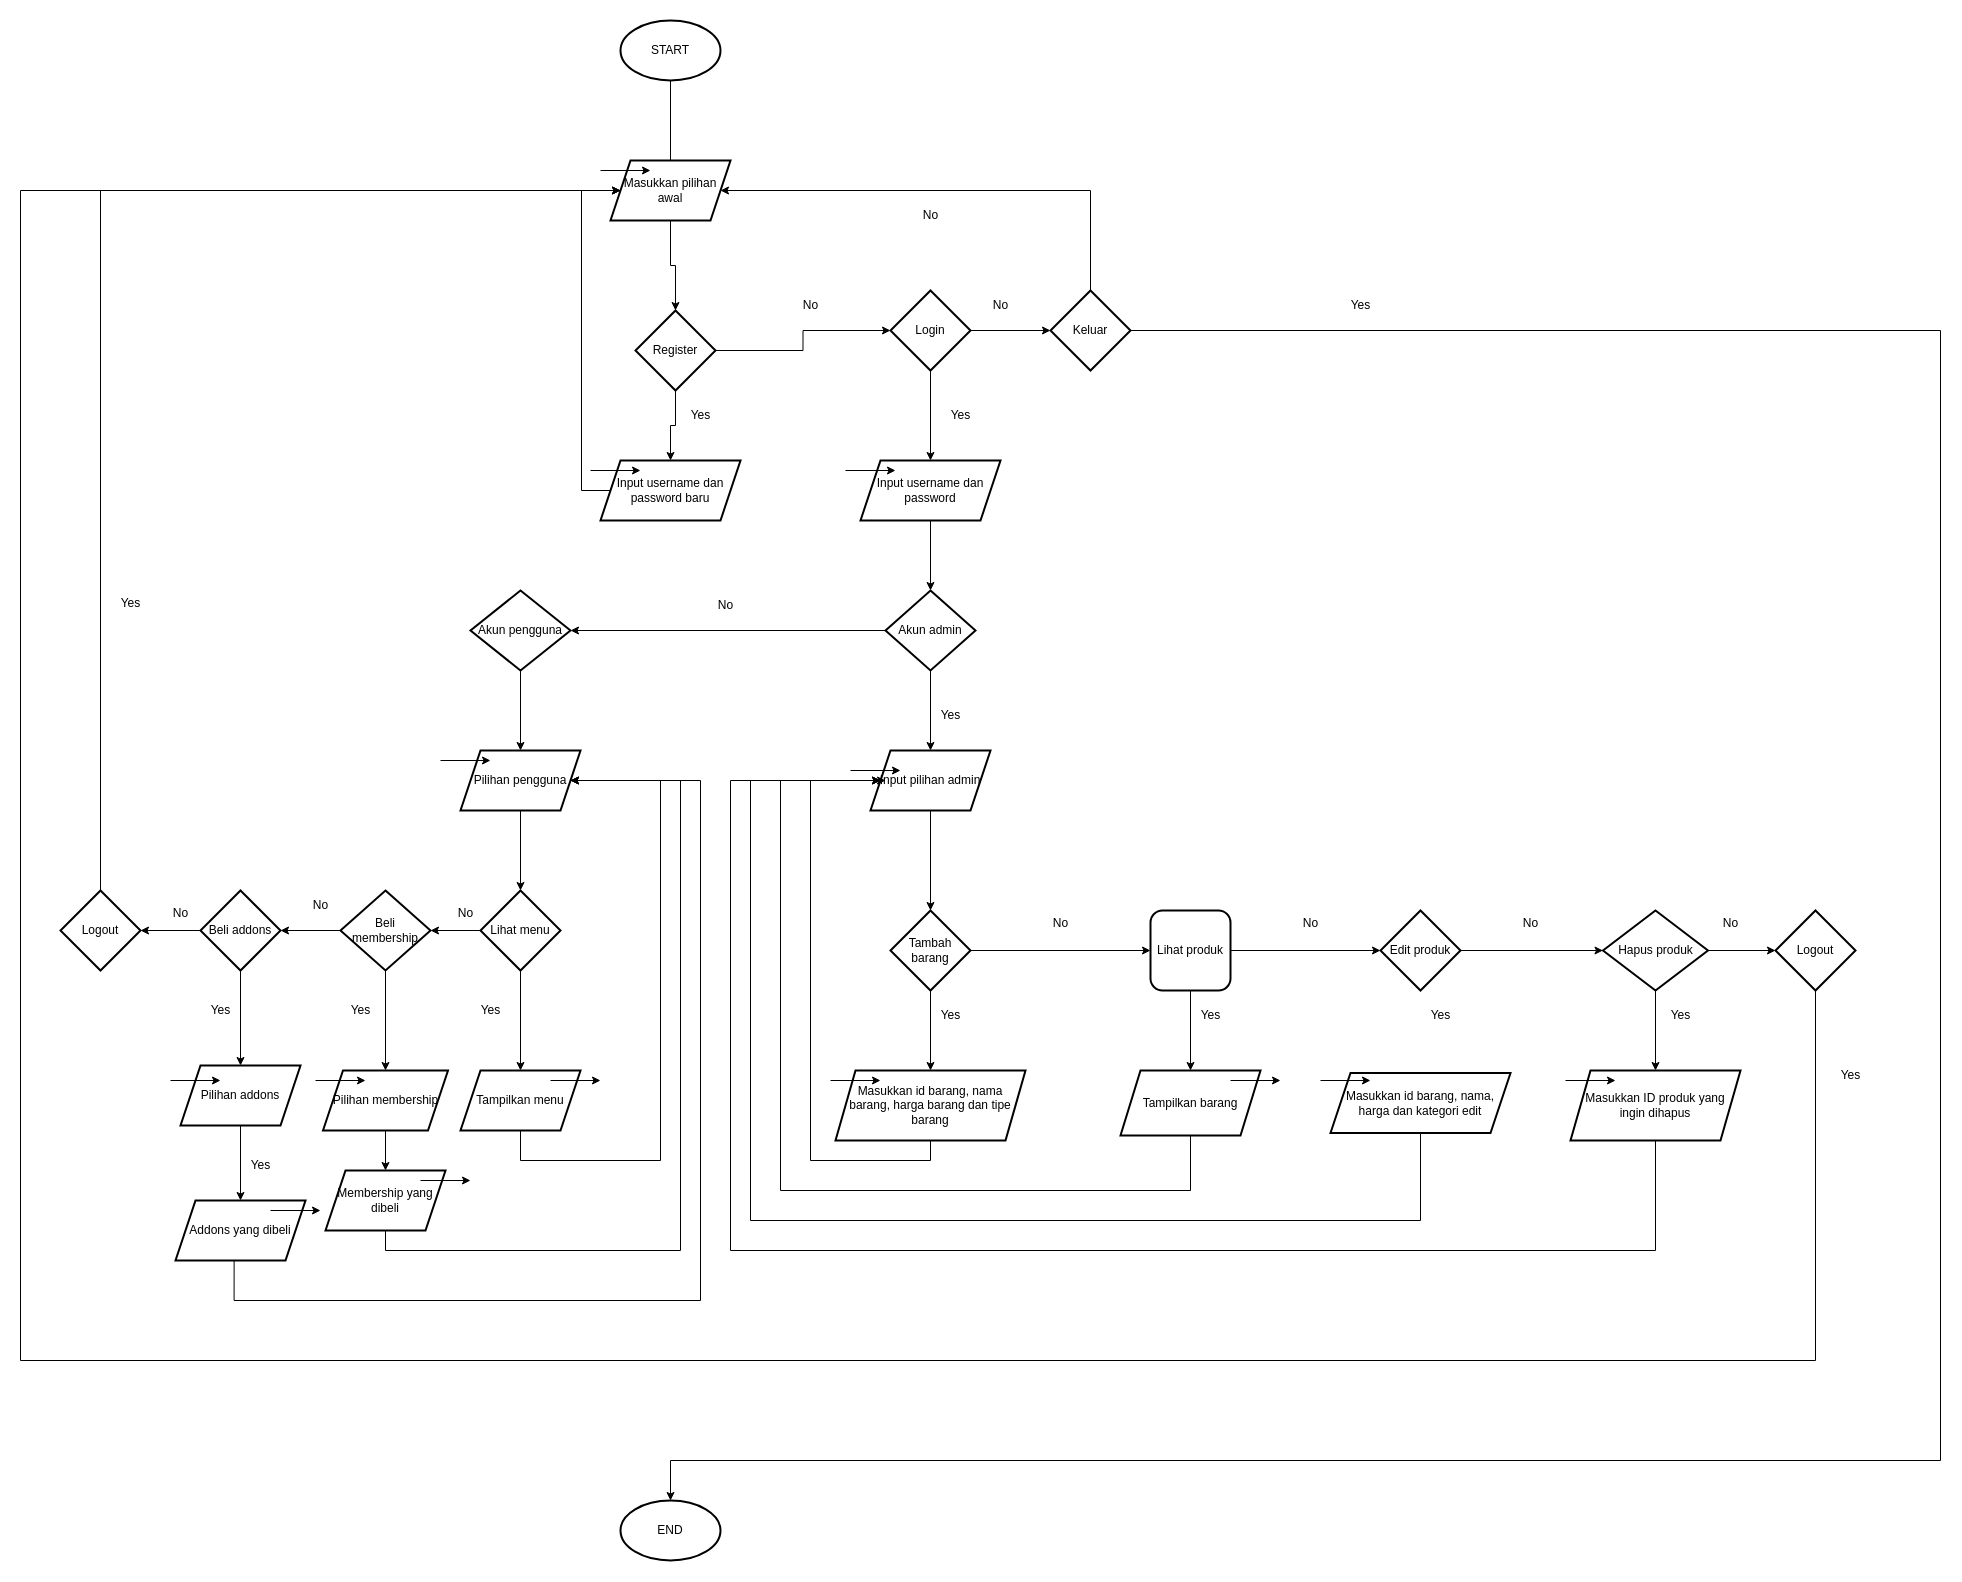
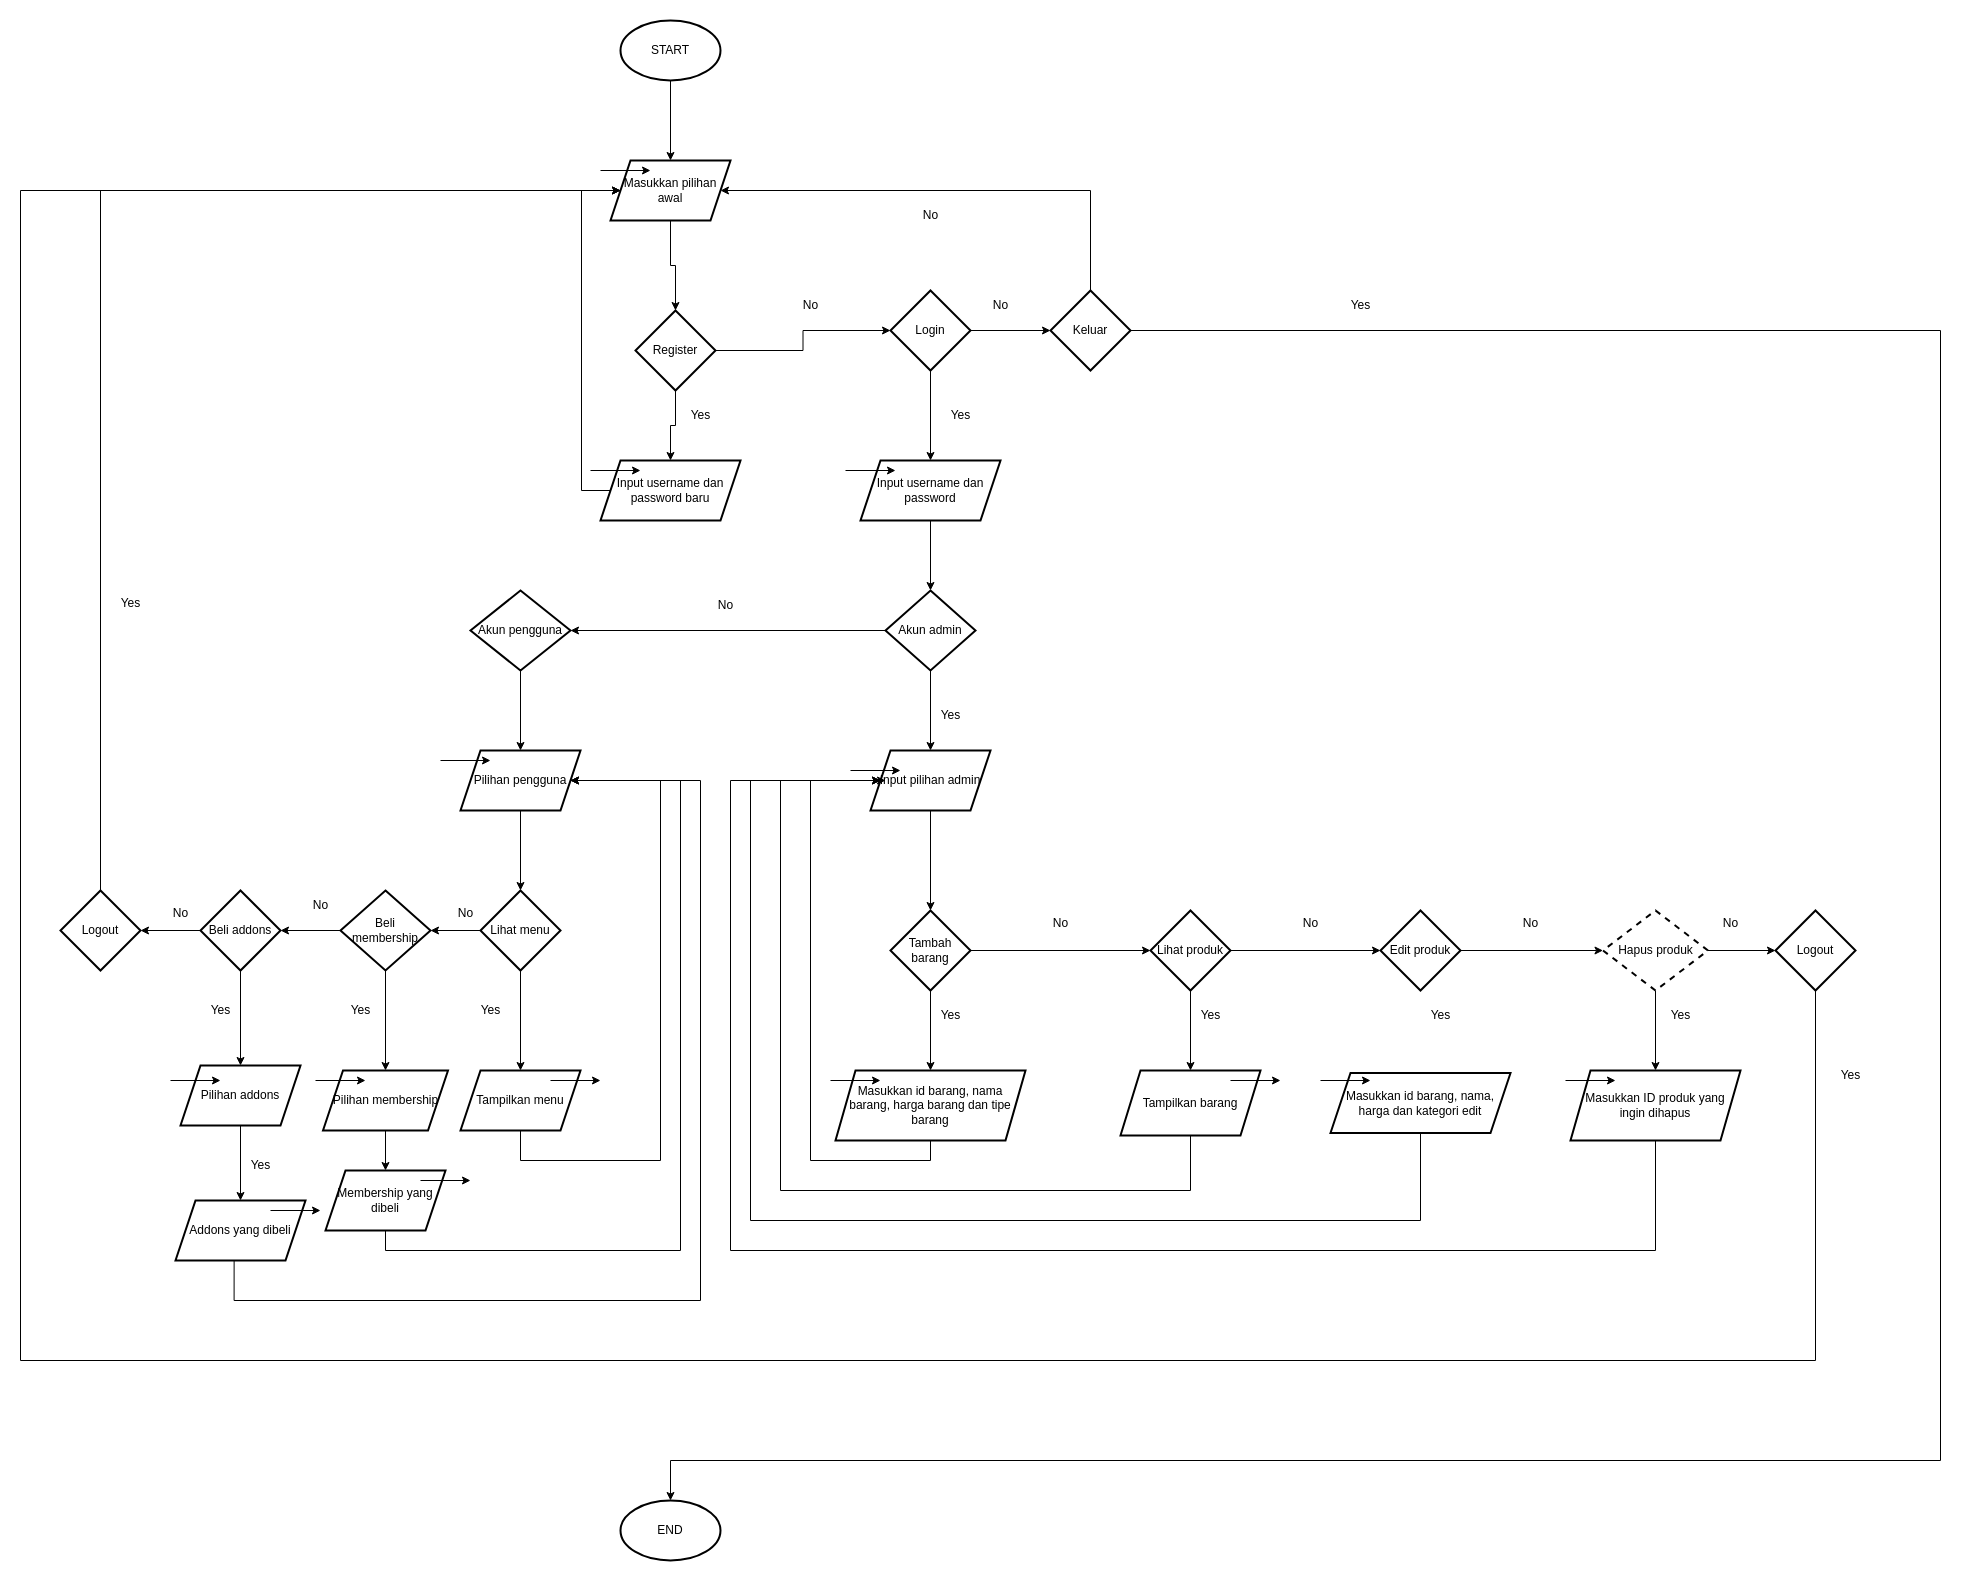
edge "START" -- "Masukkan pilihan awal": arrowhead none -> classic
node "Lihat produk": shape rounded rectangle -> diamond
node "Hapus produk": style solid -> dashed
